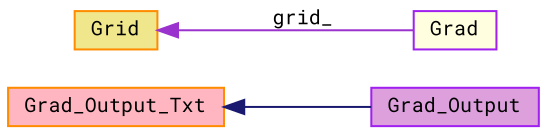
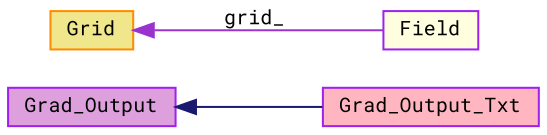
node "Grad": label "Grad" -> "Field"
node "Grad_Output_Txt": color darkorange -> purple
edge "Grad_Output" -> "Grad_Output_Txt": reversed
